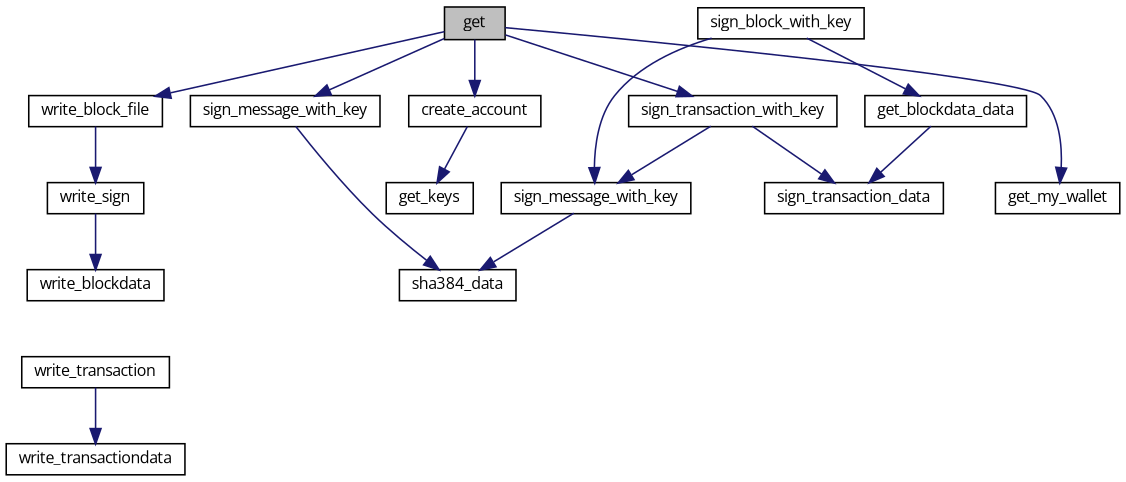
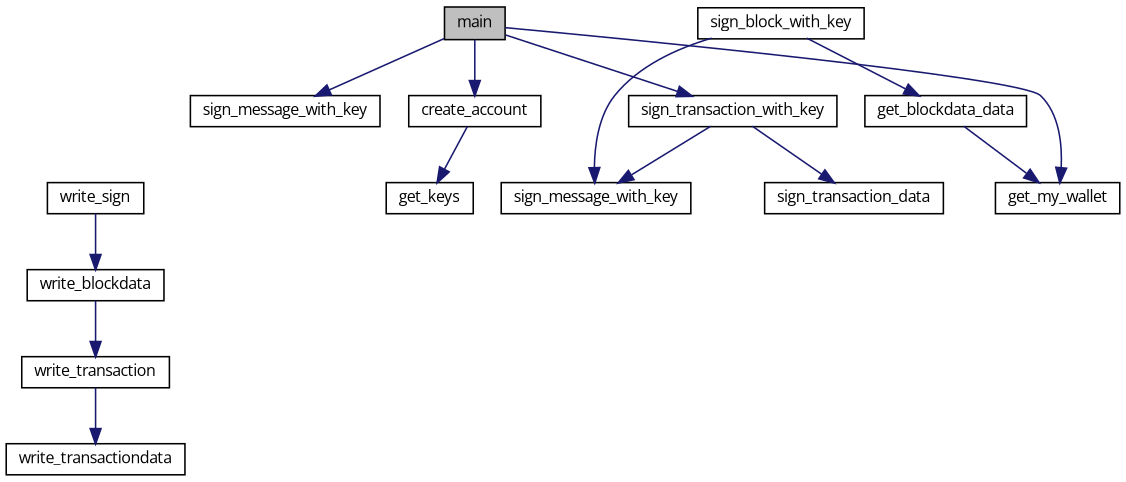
node "get": label "get" -> "main"
node "write_block_file": removed
edge "get_blockdata_data" -> "sign_transaction_data": now "get_blockdata_data" -> "get_my_wallet"
node "sha384_data": removed
edge "write_blockdata" -> "write_transaction": added
